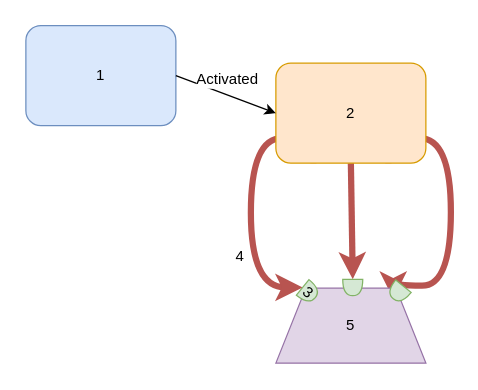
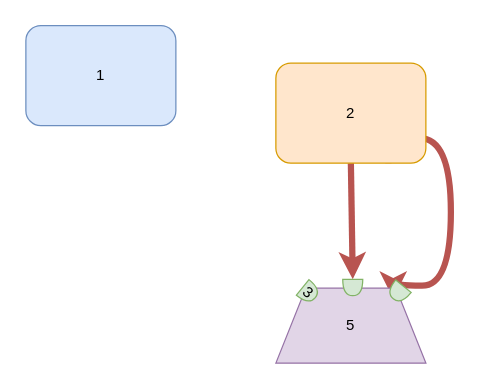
edge "1" -> "2": removed, label "Activated"
edge "2" -> "3": removed, label "4"
